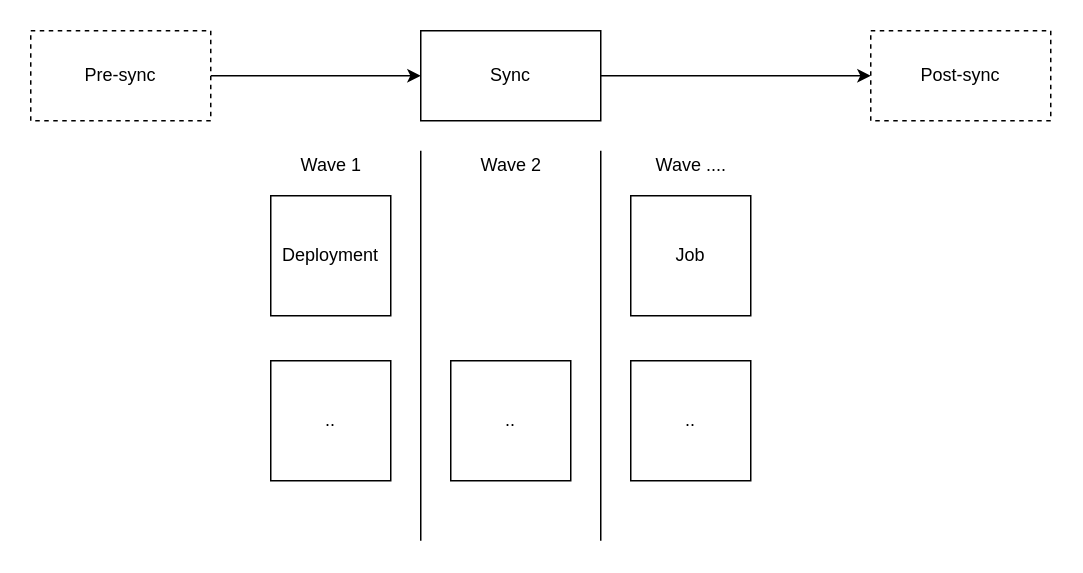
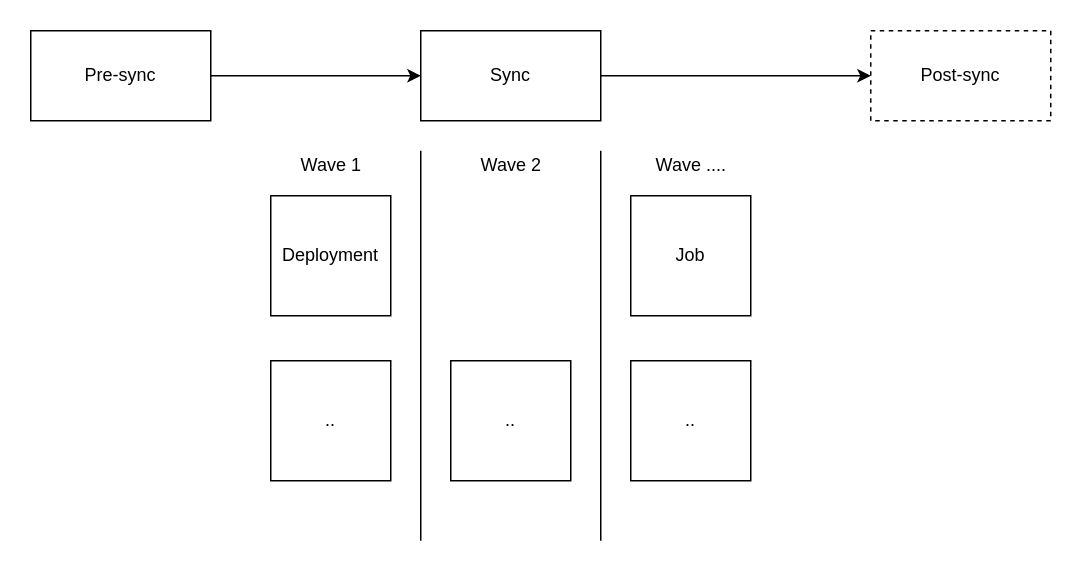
node "Pre-sync": style dashed -> solid
